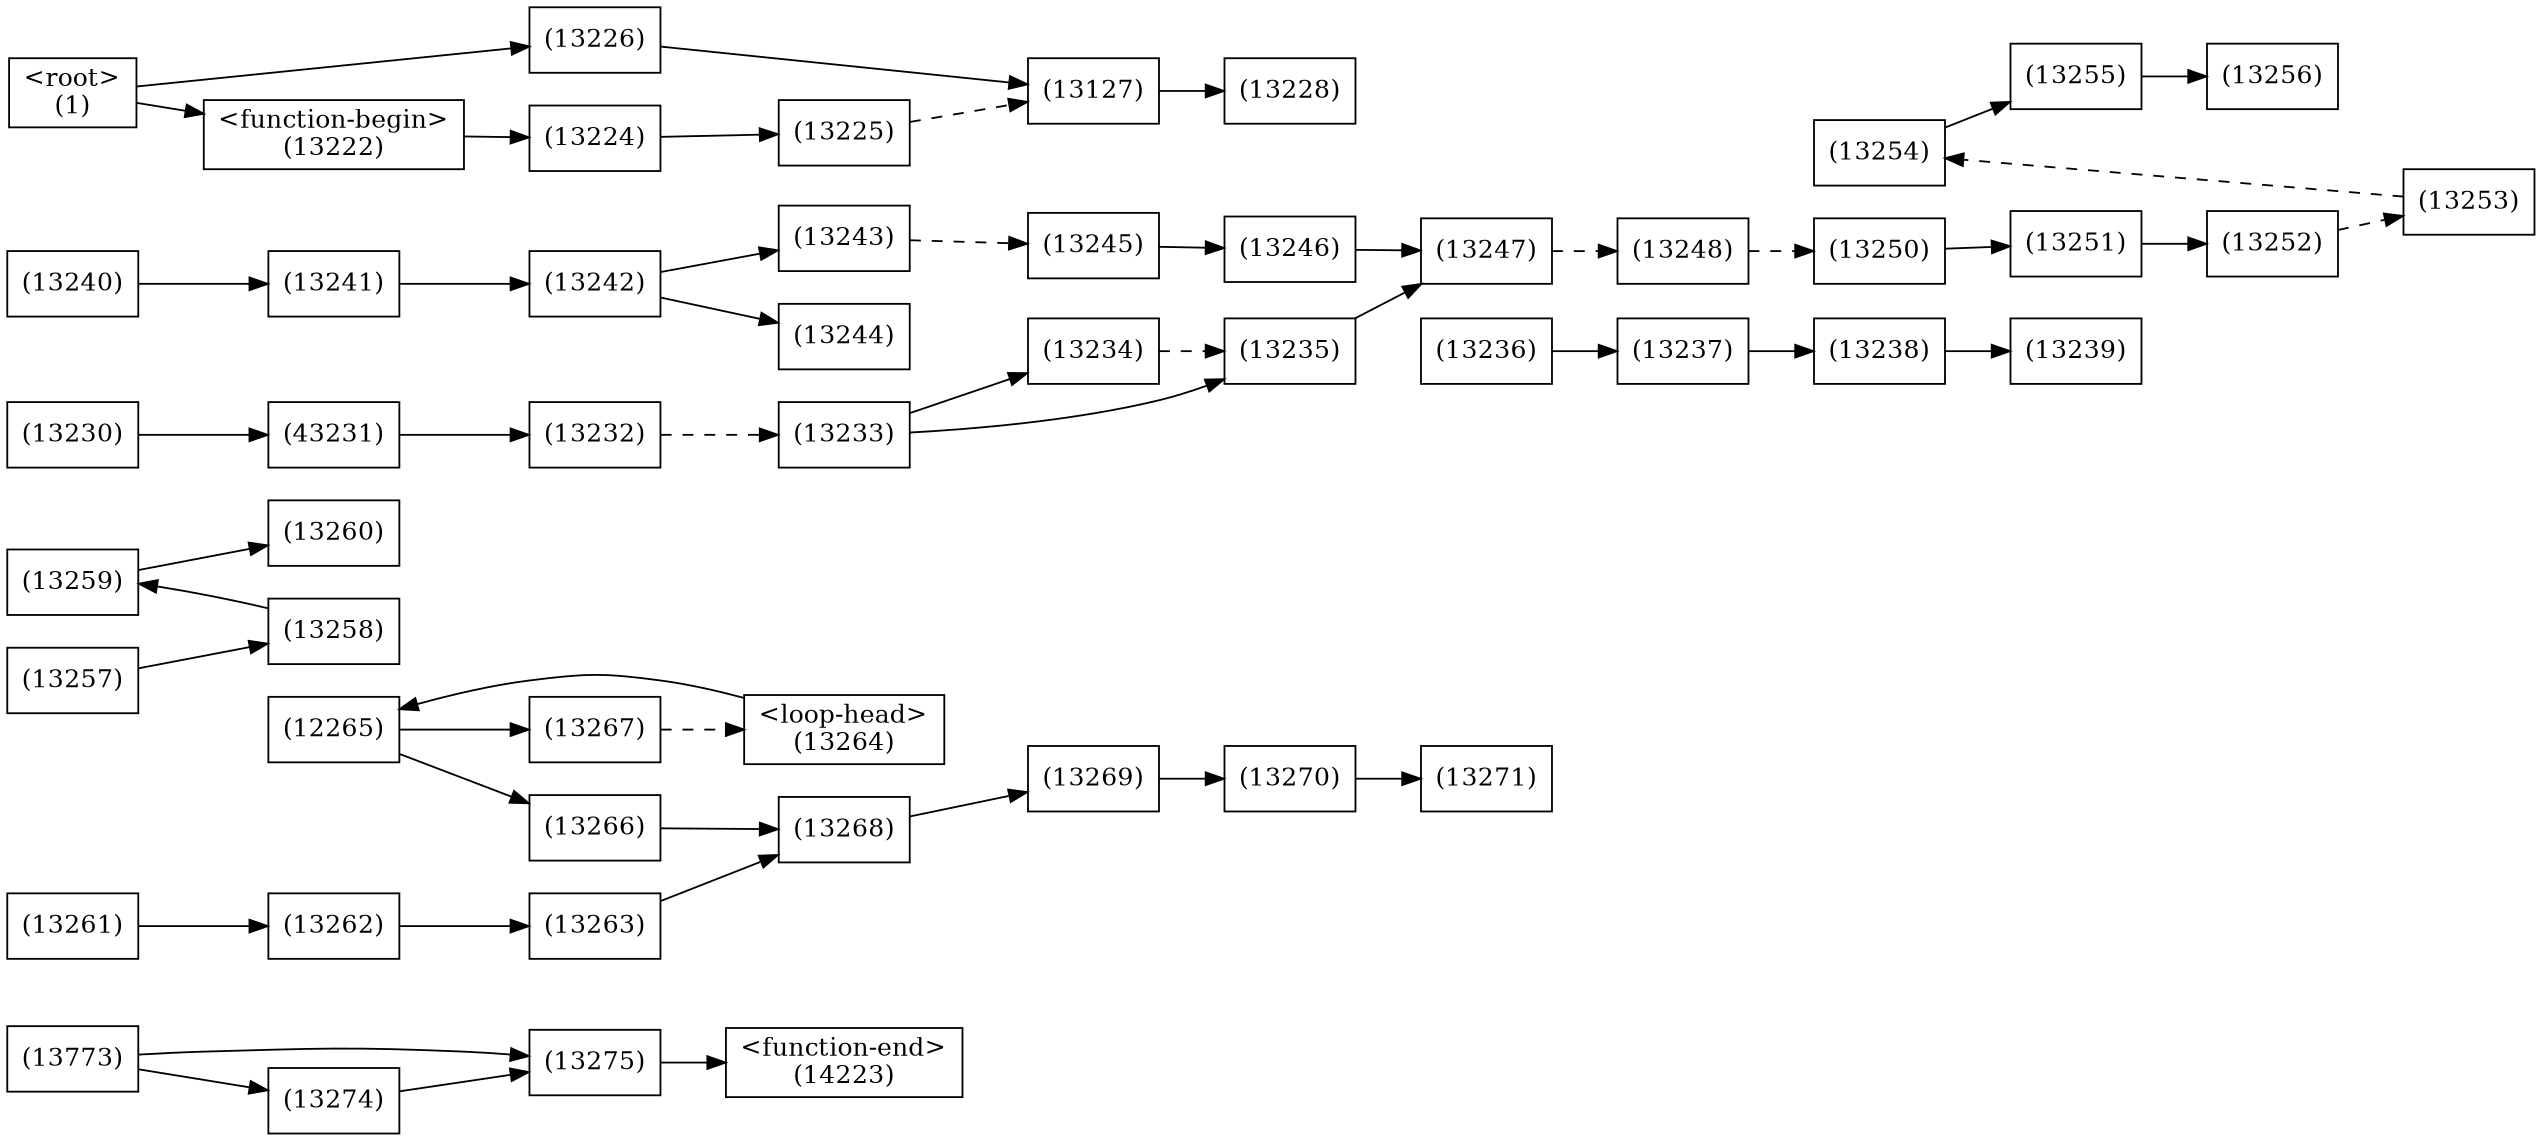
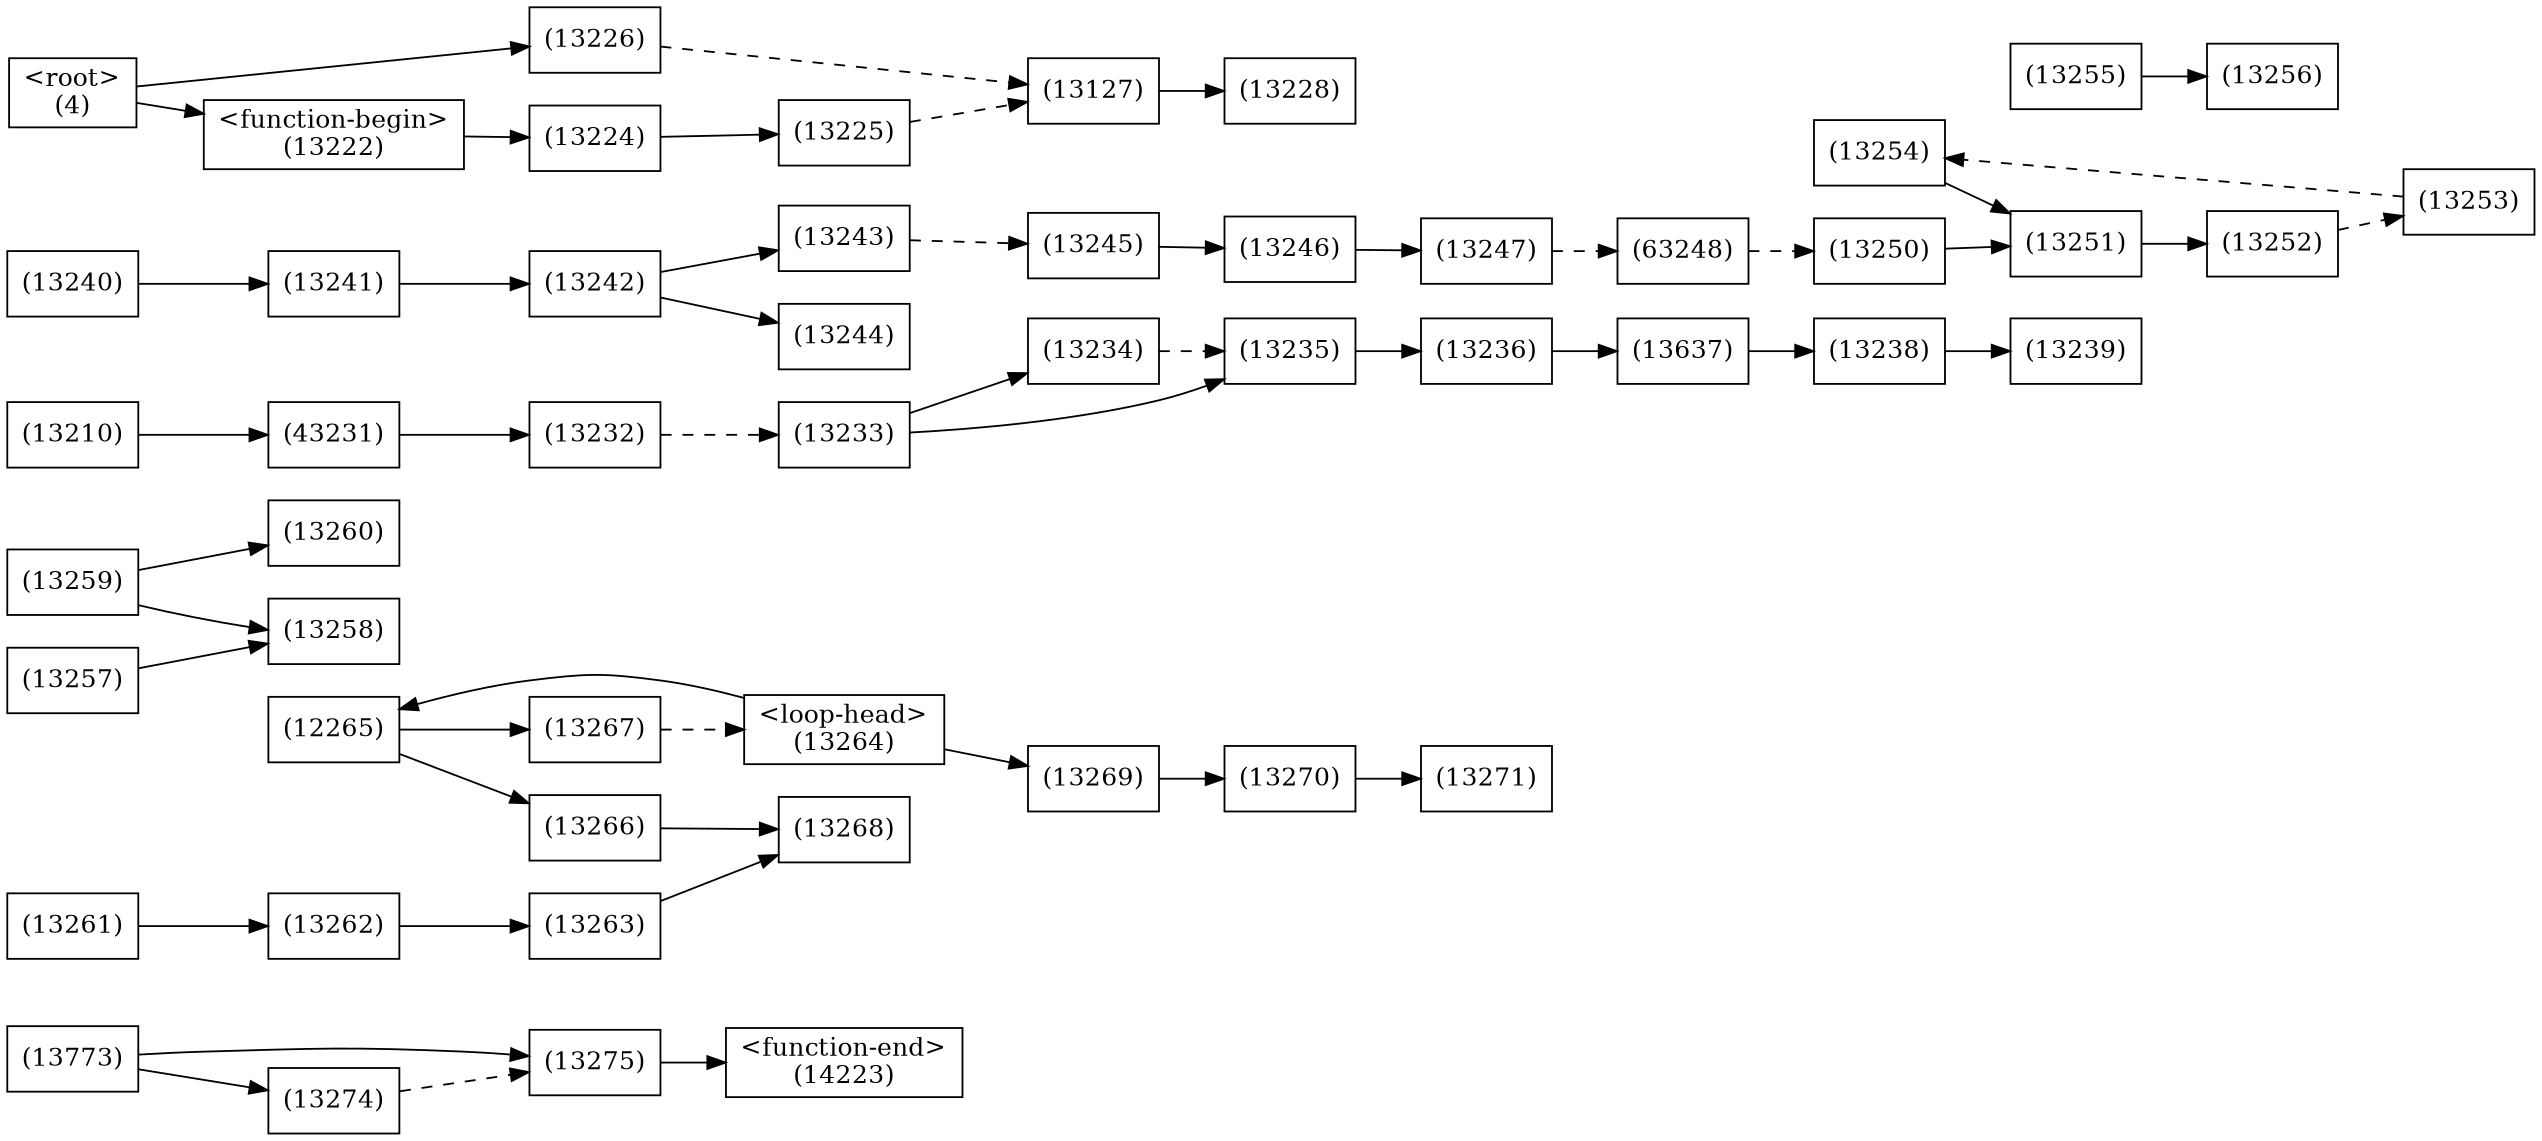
edge "(13226)" -> "(13127)": style solid -> dashed
node "<root> (1)": label "<root> (1)" -> "<root> (4)"
edge "(13254)" -> "(13255)": now "(13254)" -> "(13251)"
node "(13248)": label "(13248)" -> "(63248)"
edge "(13235)" -> "(13247)": now "(13235)" -> "(13236)"
node "(13237)": label "(13237)" -> "(13637)"
node "(13230)": label "(13230)" -> "(13210)"
edge "(13258)" -> "(13259)": reversed
edge "(13268)" -> "(13269)": now "<loop-head> (13264)" -> "(13269)"
edge "(13274)" -> "(13275)": style solid -> dashed
